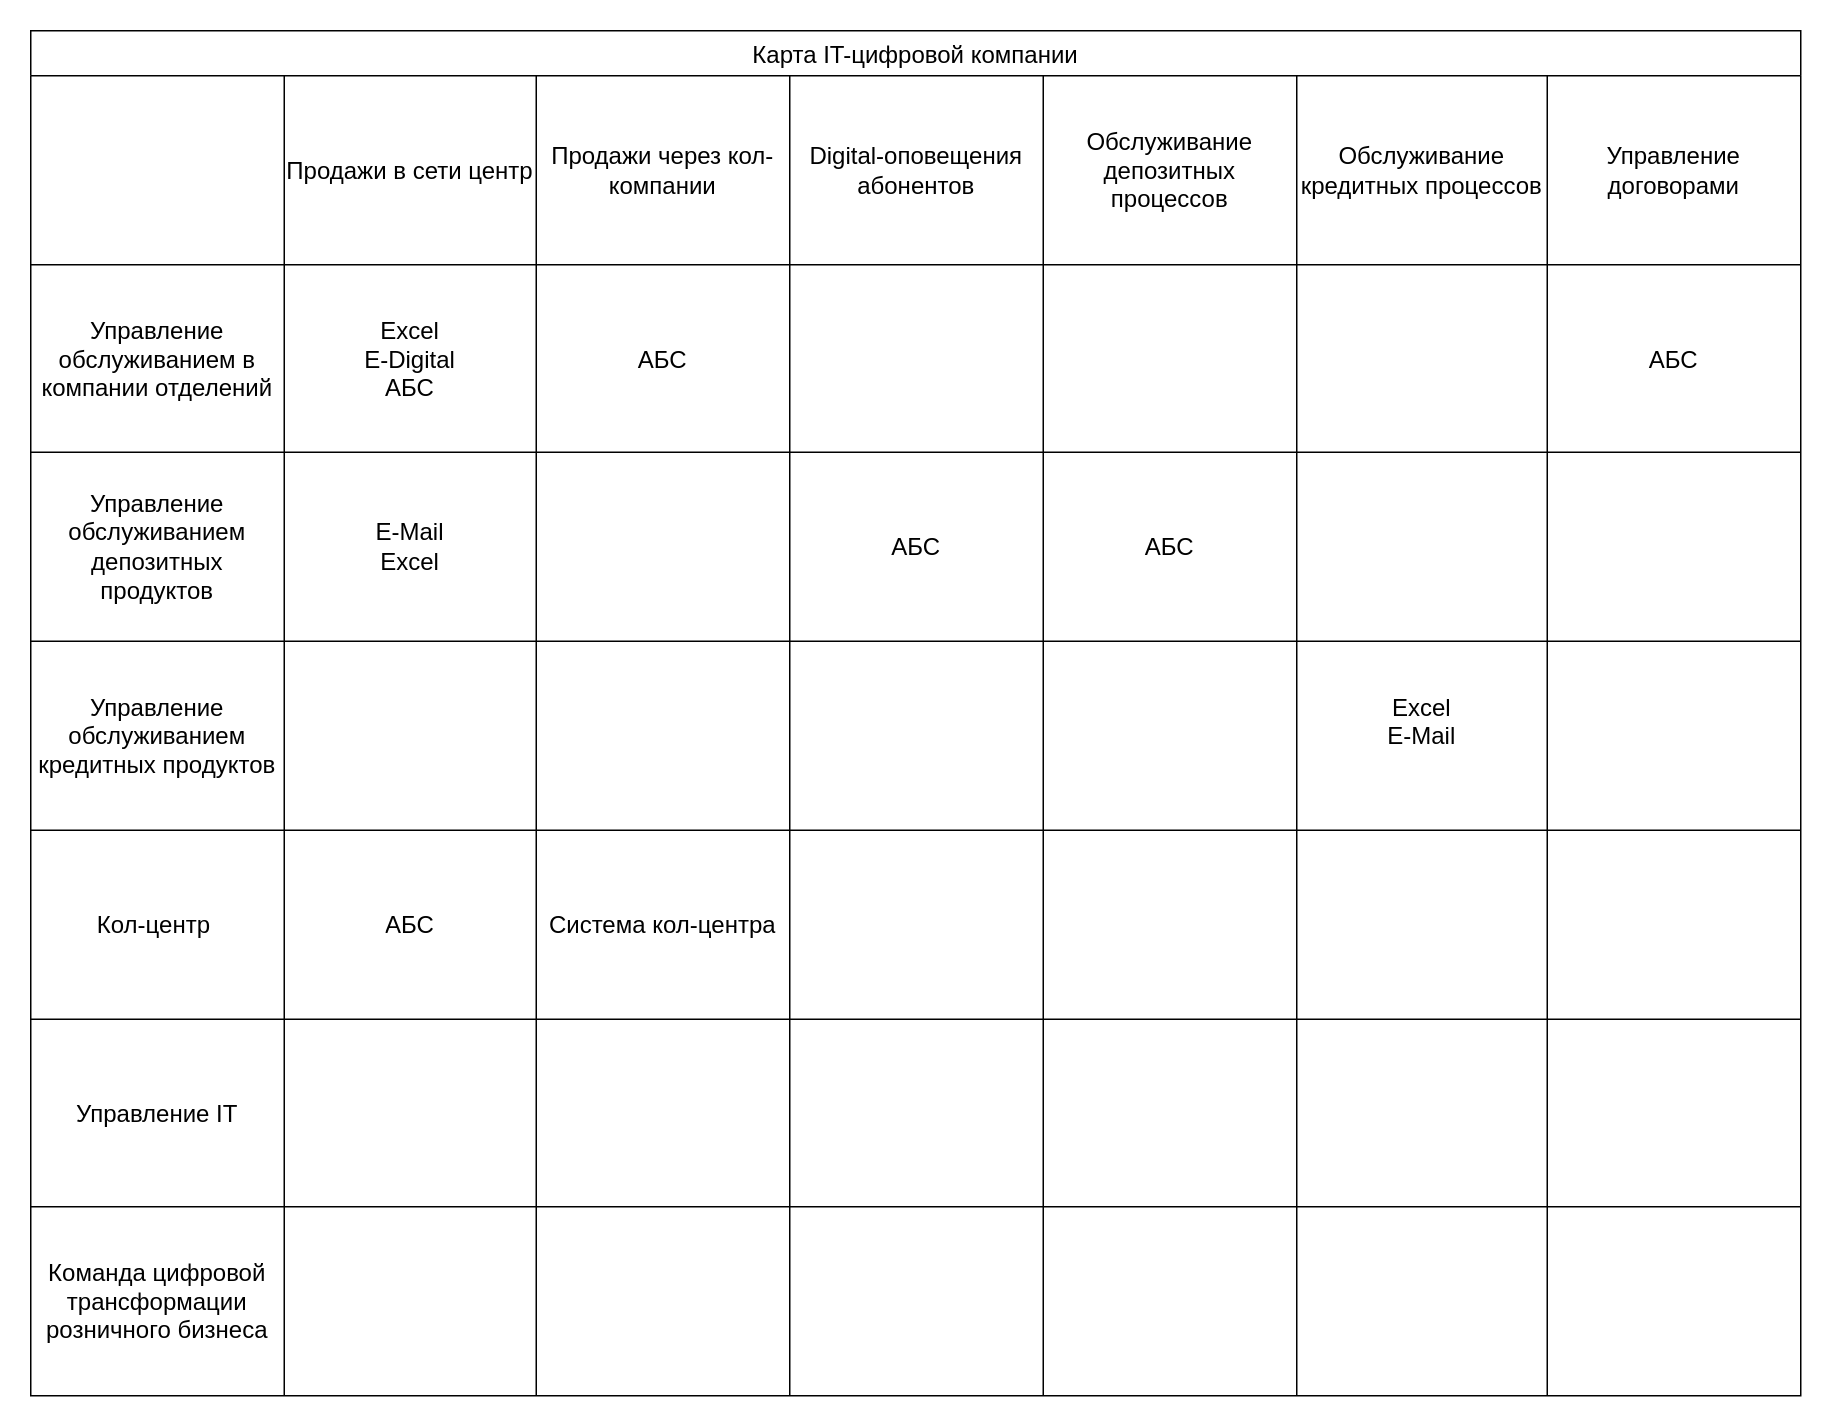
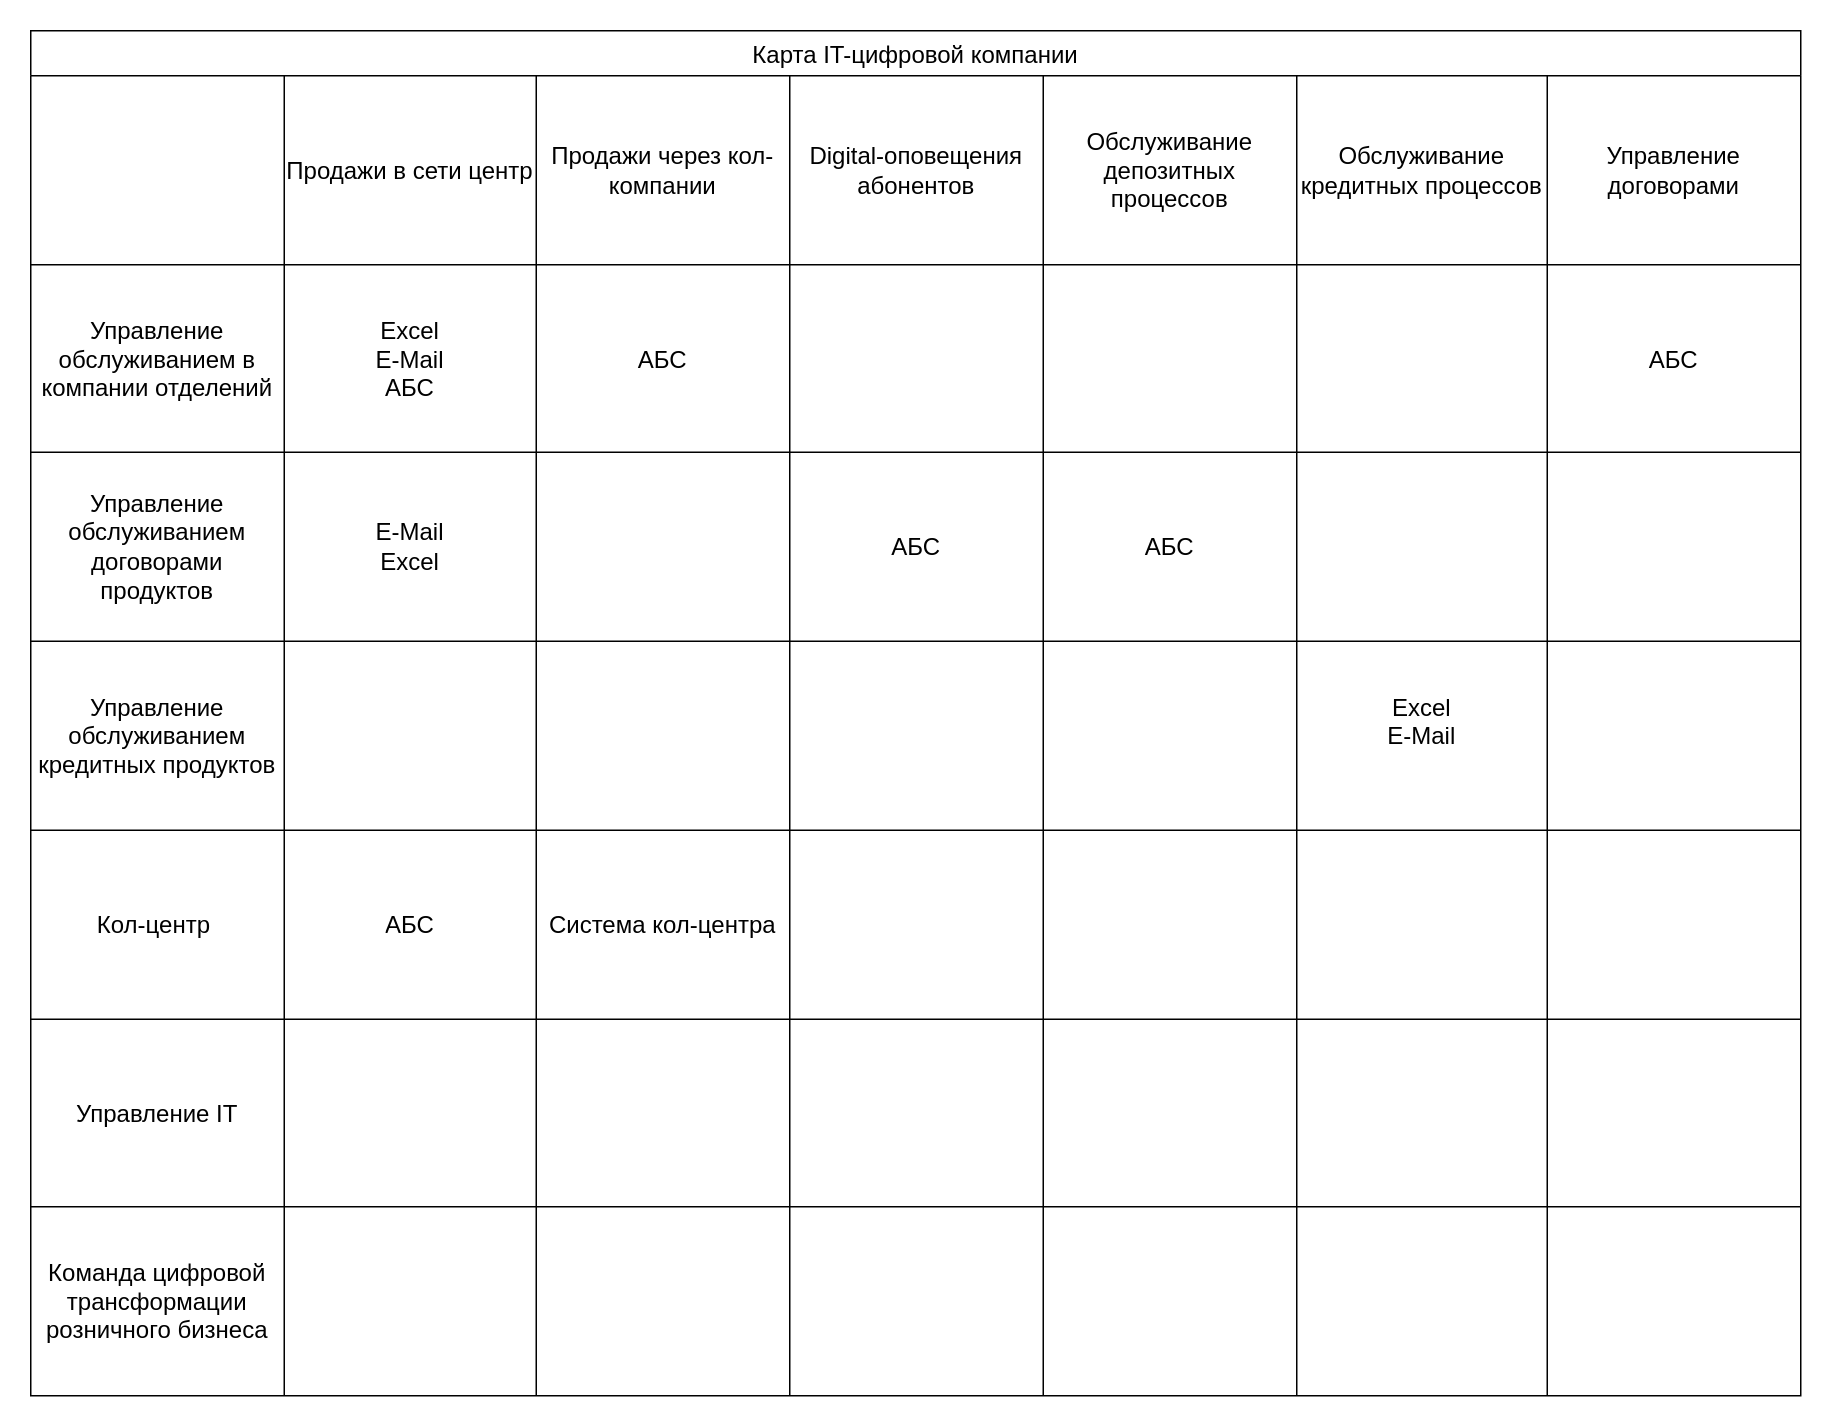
node "Excel E-Digital АБС": label "Excel E-Digital АБС" -> "Excel E-Mail АБС"
node "Управление обслуживанием депозитных продуктов": label "Управление обслуживанием депозитных продуктов" -> "Управление обслуживанием договорами продуктов"
